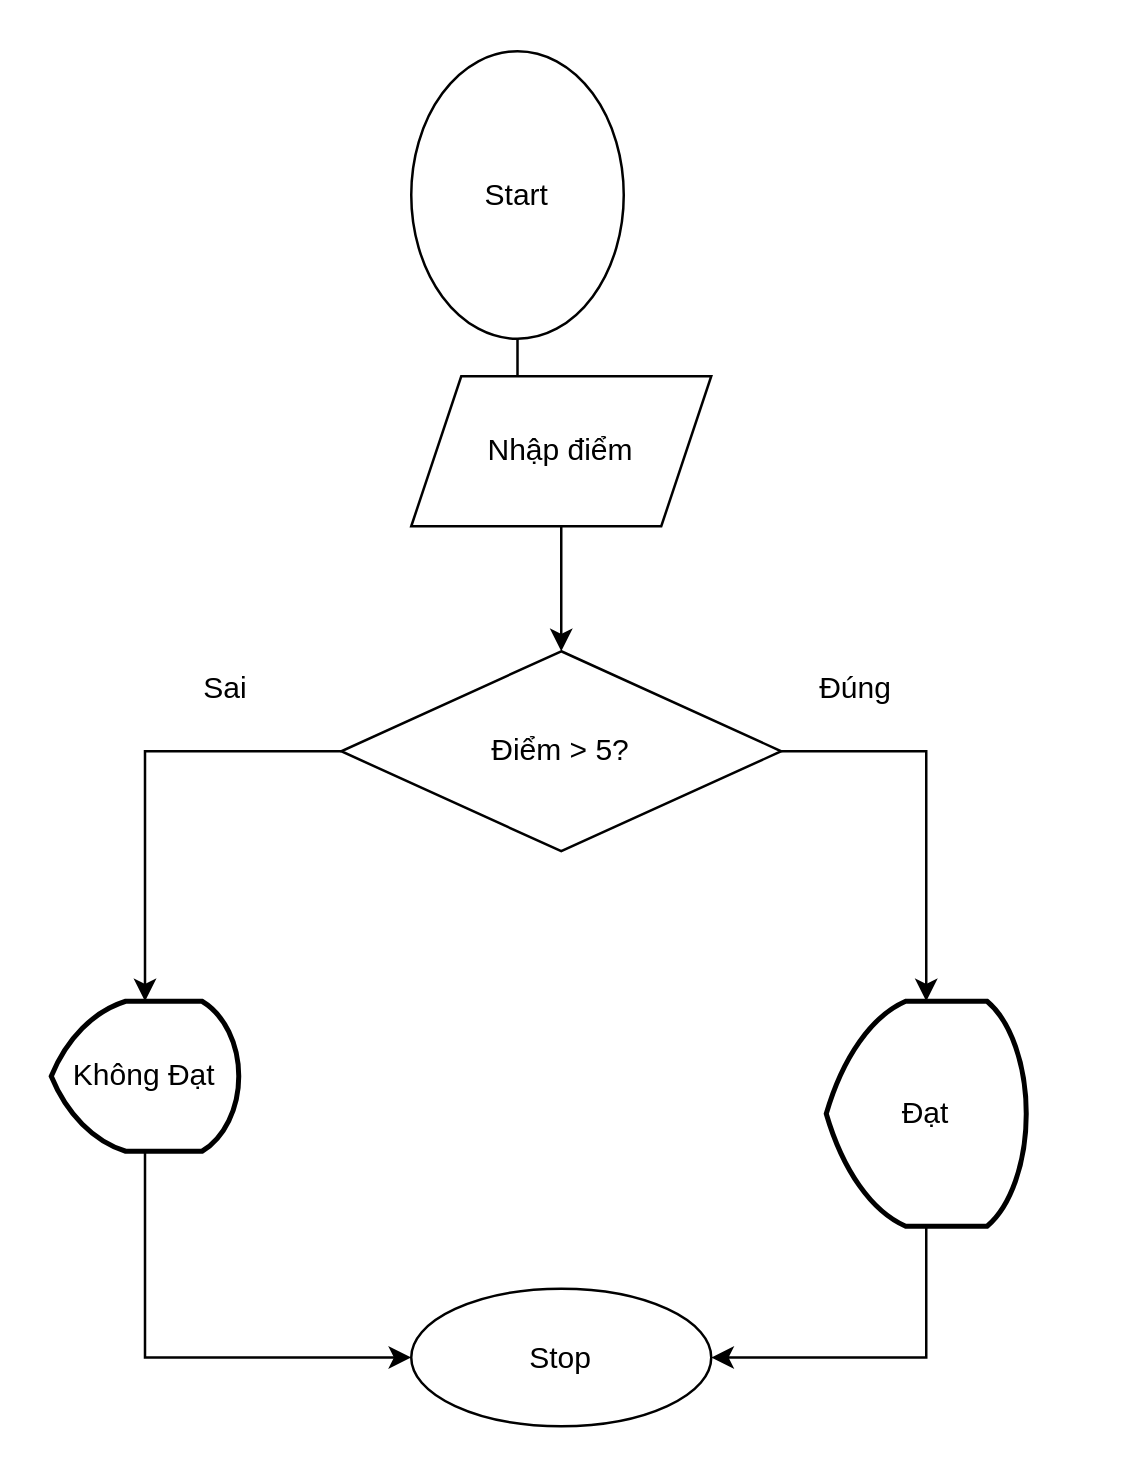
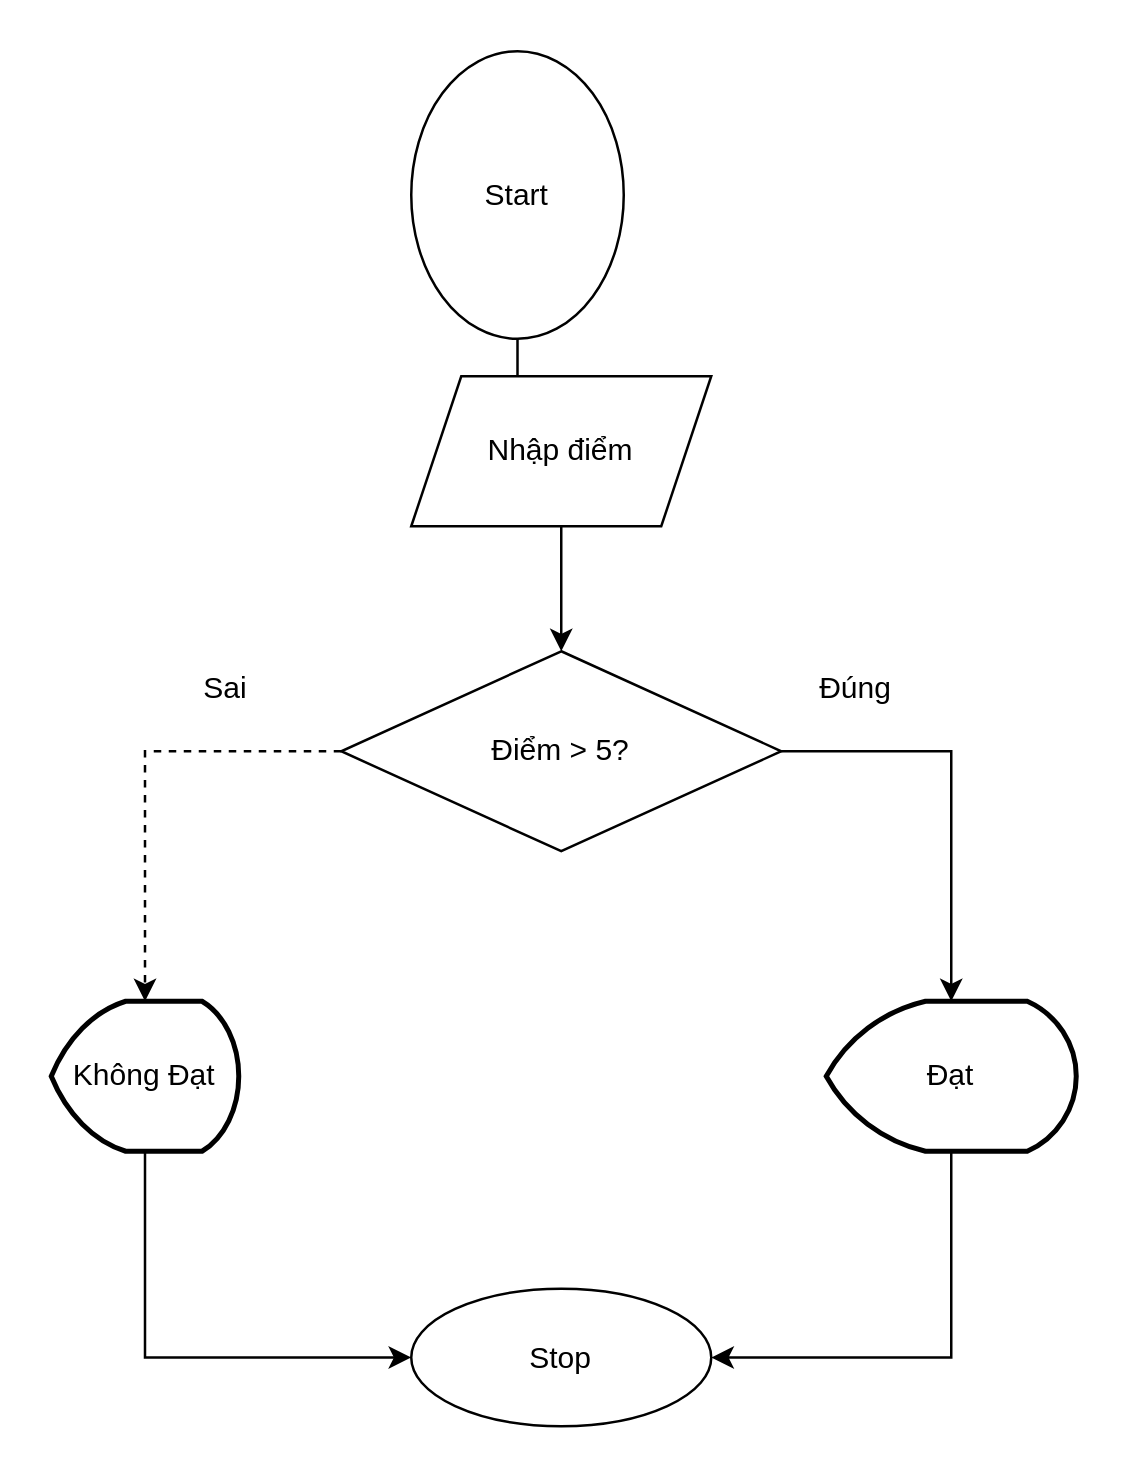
edge "Điểm > 5?" -> "Không Đạt": style solid -> dashed
node "Đạt": size 200x225 -> 250x150
